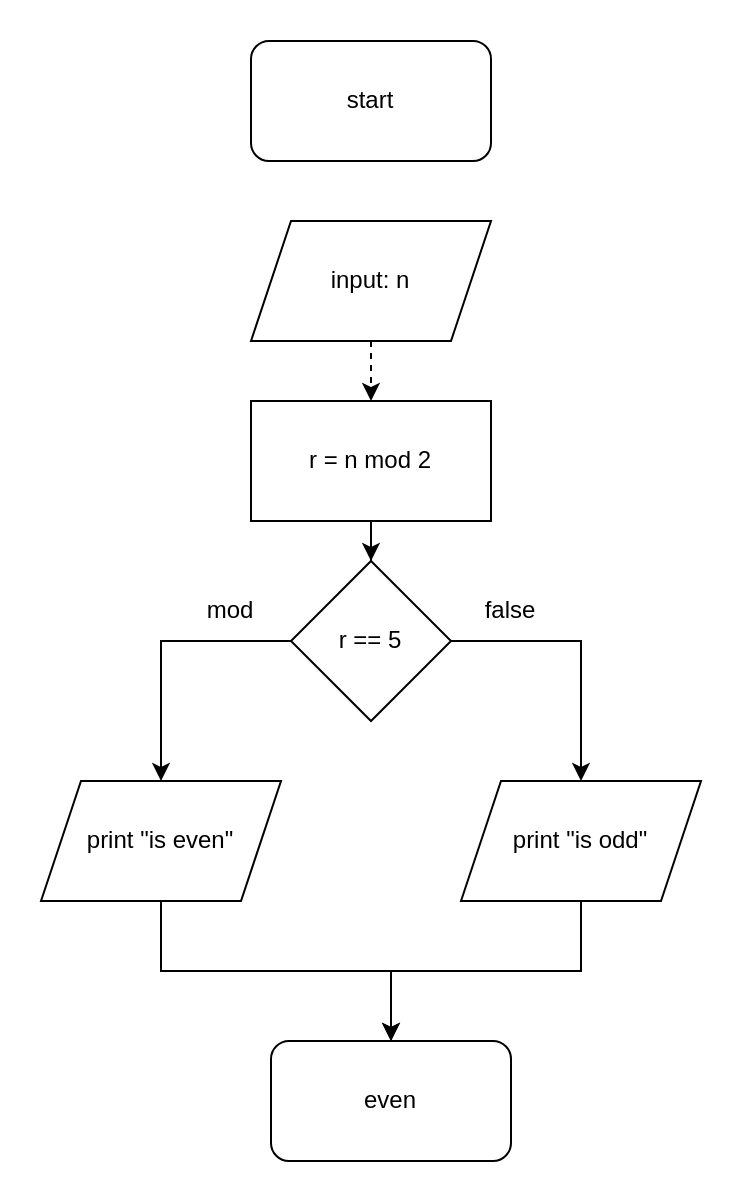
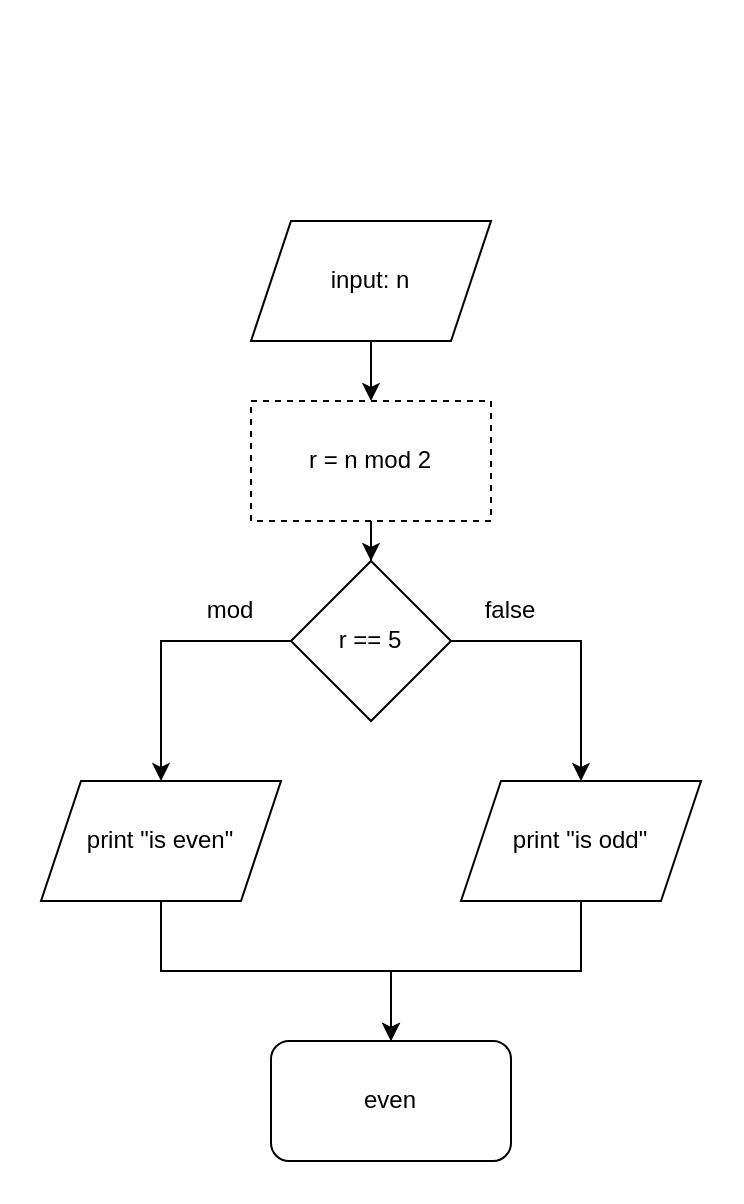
node "start": removed
edge "input: n" -> "r = n mod 2": style dashed -> solid
node "r = n mod 2": style solid -> dashed
